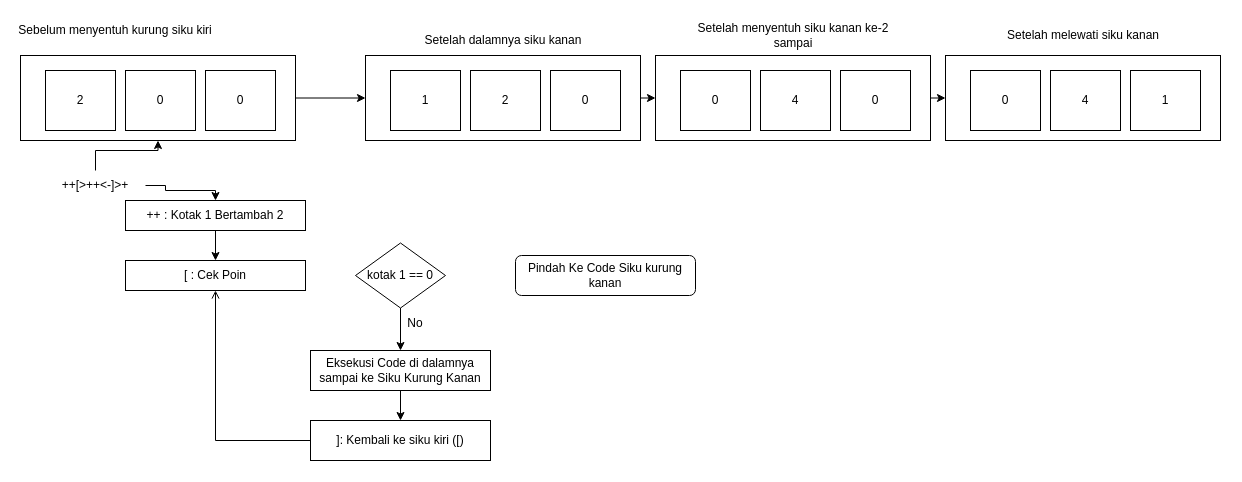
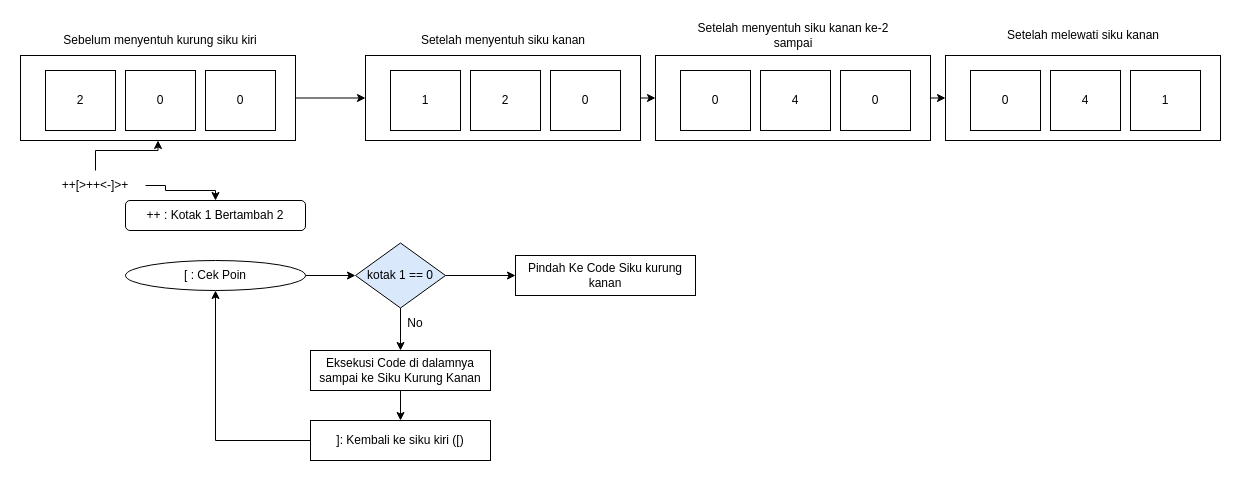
node "Sebelum menyentuh kurung siku kiri": moved (116, 31) -> (161, 41)
node "Setelah dalamnya siku kanan": label "Setelah dalamnya siku kanan" -> "Setelah menyentuh siku kanan"
node "++ : Kotak 1 Bertambah 2": shape rectangle -> rounded rectangle
edge "++ : Kotak 1 Bertambah 2" -> "[ : Cek Poin": removed
node "[ : Cek Poin": shape rectangle -> ellipse
edge "[ : Cek Poin" -> "kotak 1 == 0": added
node "kotak 1 == 0": fillcolor #ffffff -> #dae8fc
edge "kotak 1 == 0" -> "Pindah Ke Code Siku kurung kanan": added
node "Pindah Ke Code Siku kurung kanan": shape rounded rectangle -> rectangle
edge "]: Kembali ke siku kiri ([)" -> "[ : Cek Poin": arrowhead open -> classic
